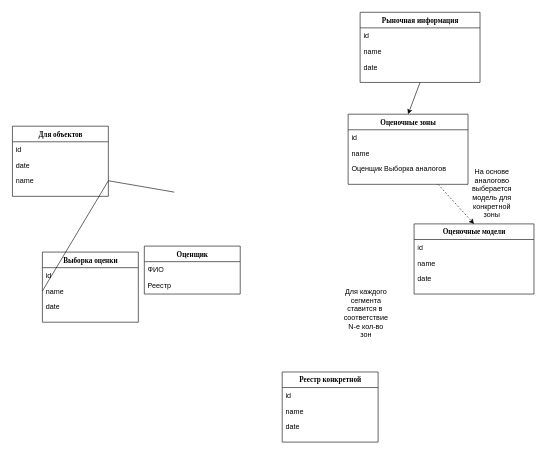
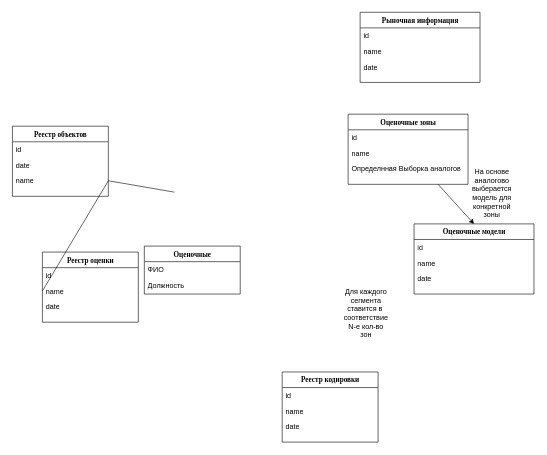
edge "Рыночная информация" -> "Оценочные зоны": removed
node "Для объектов": label "Для объектов" -> "Реестр объектов"
node "Оценщик Выборка аналогов": label "Оценщик Выборка аналогов" -> "Определнная Выборка аналогов"
edge "Оценочные зоны" -> "Оценочные модели": style dashed -> solid
node "Оценщик": label "Оценщик" -> "Оценочные"
node "Выборка оценки": label "Выборка оценки" -> "Реестр оценки"
node "Реестр": label "Реестр" -> "Должность"
node "Реестр конкретной": label "Реестр конкретной" -> "Реестр кодировки"
